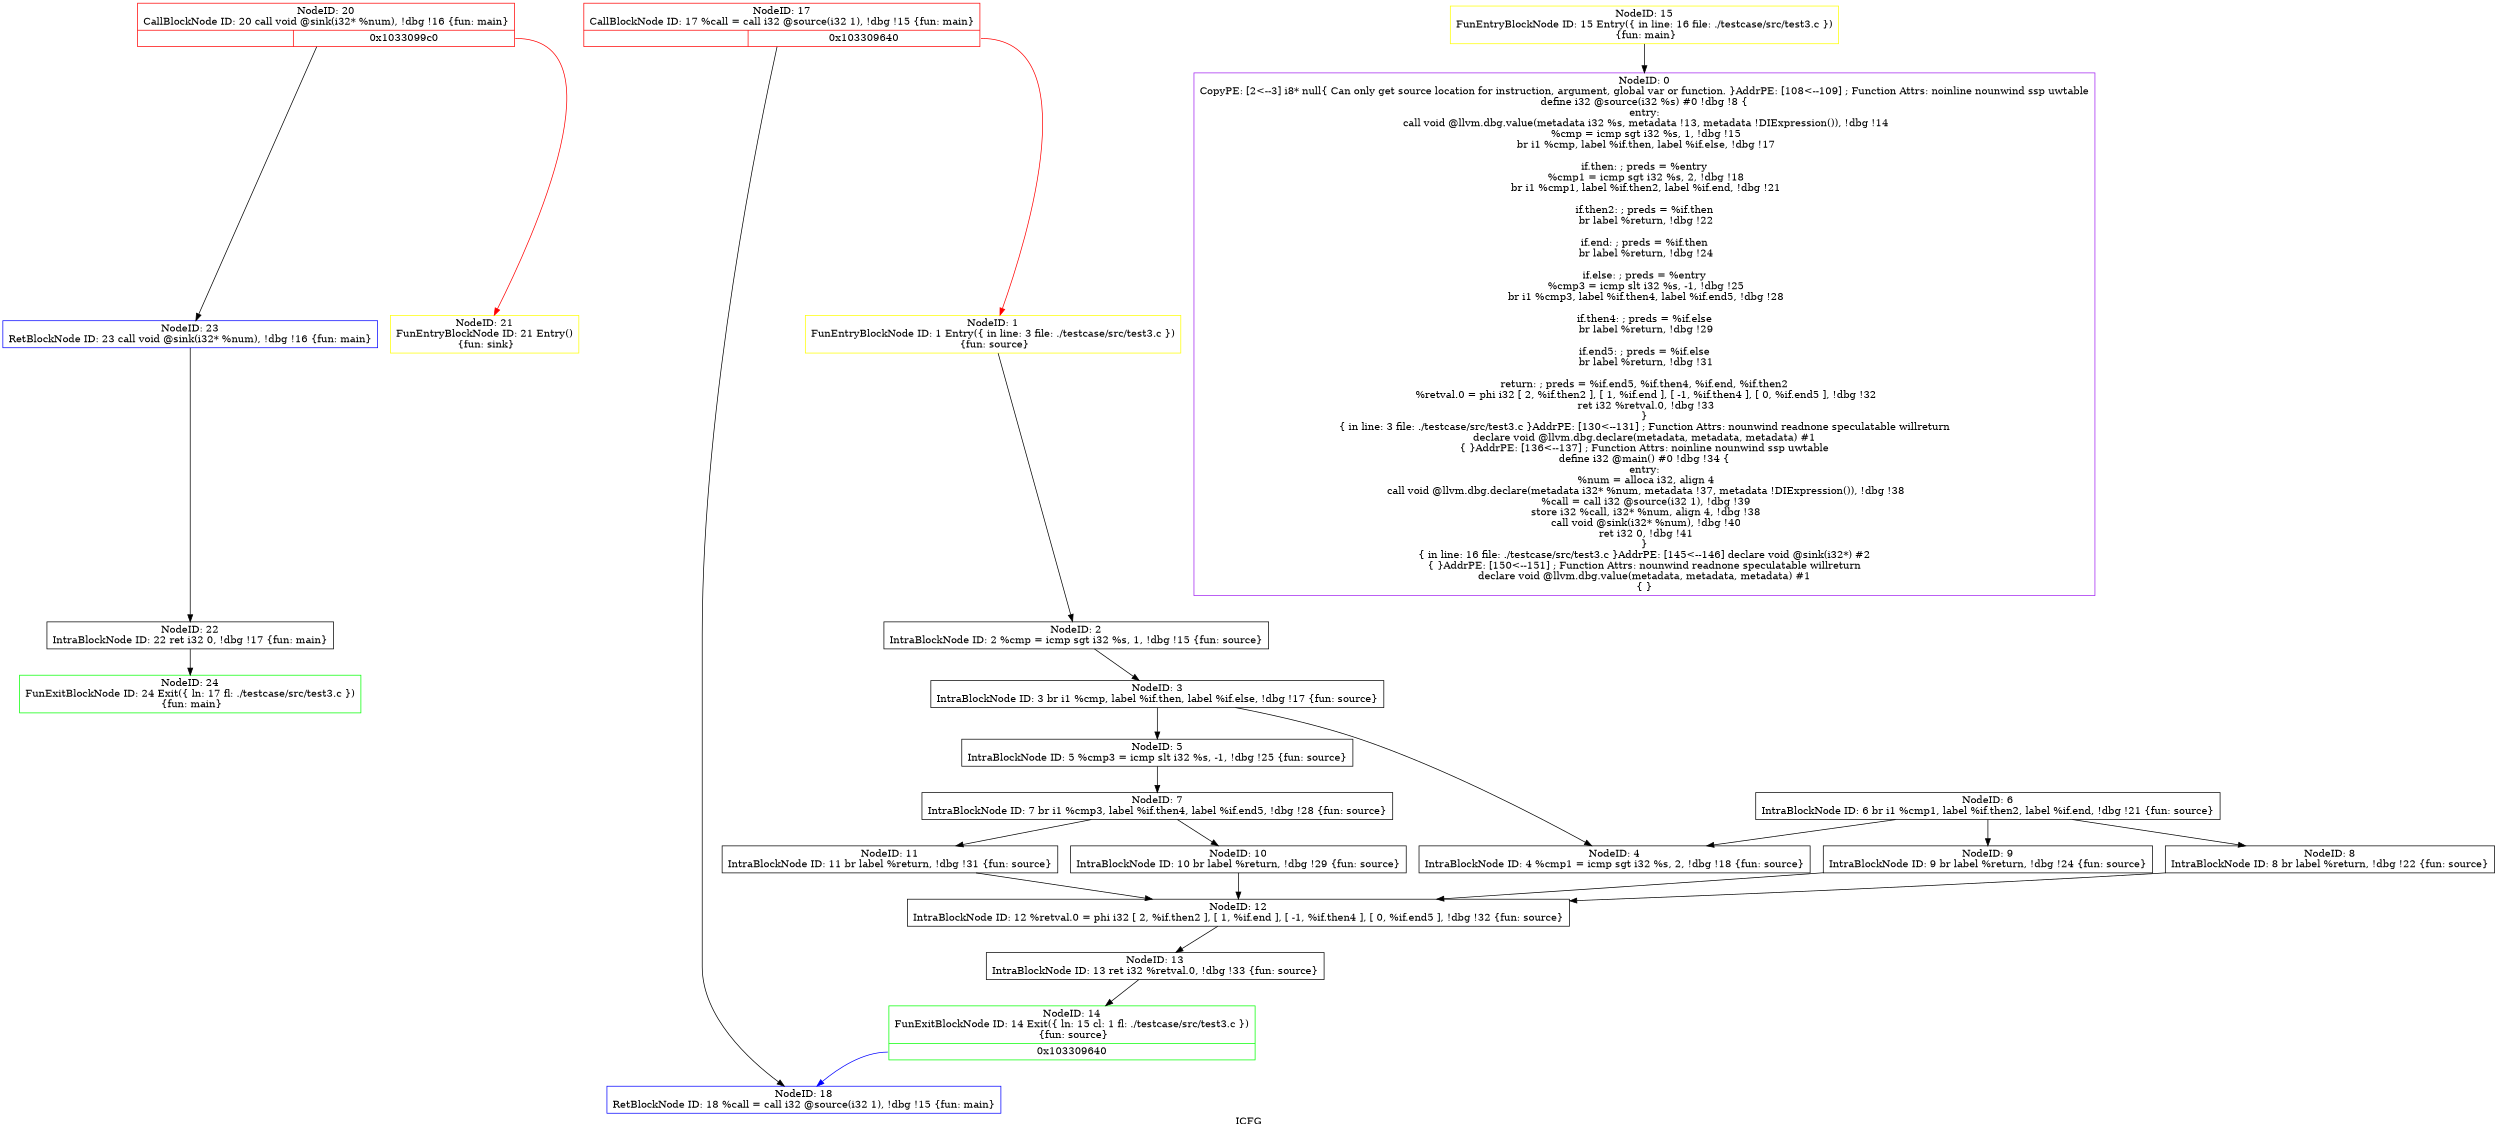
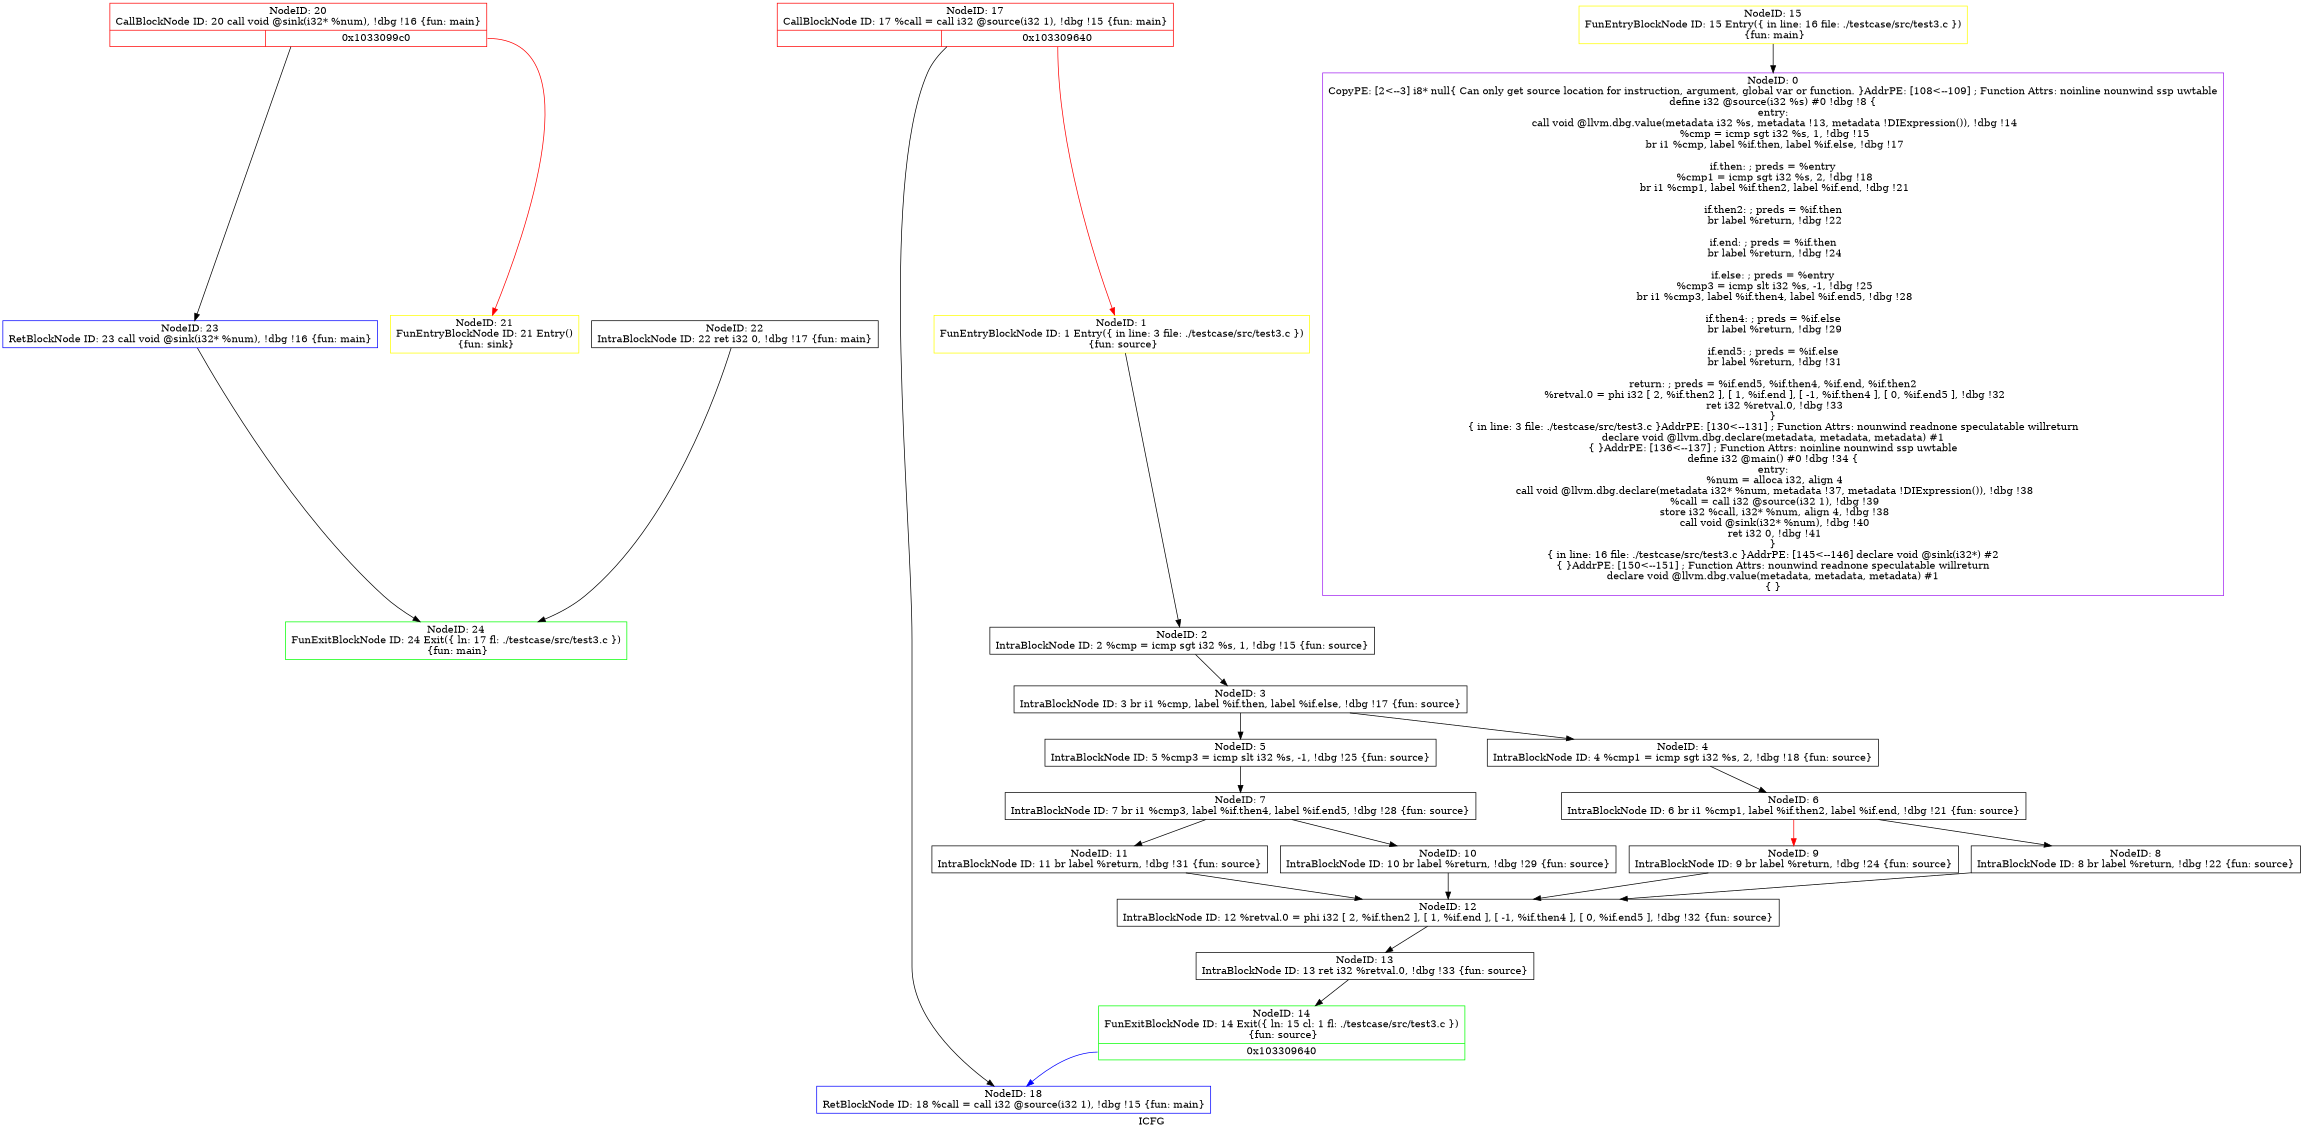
edge "NodeID: 23" -> "NodeID: 22": now "NodeID: 23" -> "NodeID: 24"
edge "NodeID: 6" -> "NodeID: 9": color black -> red
edge "NodeID: 6" -> "NodeID: 4": reversed
